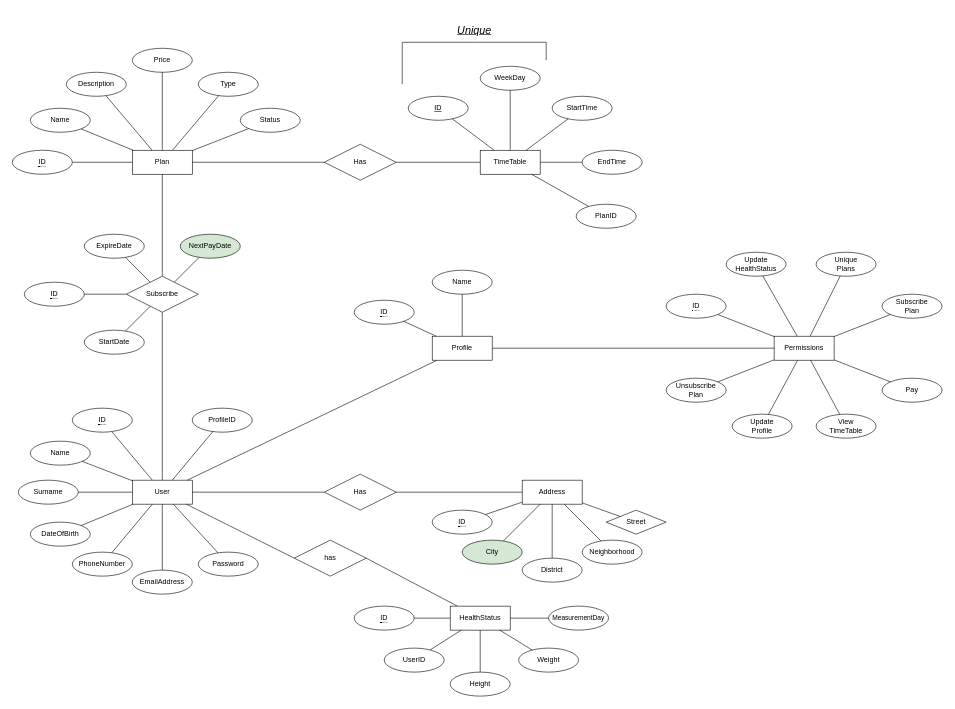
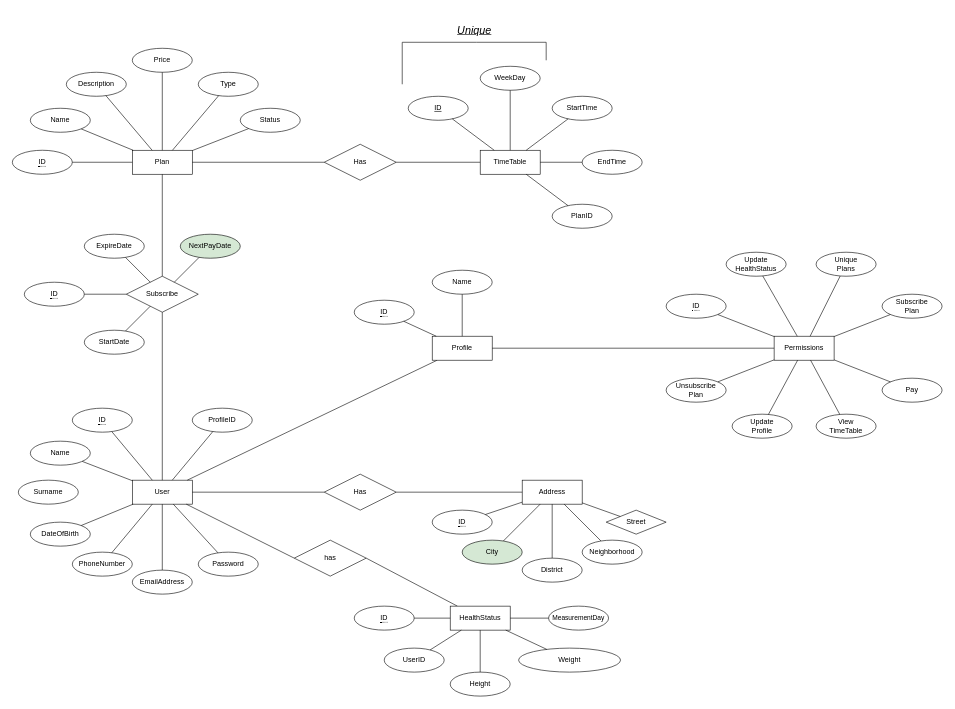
node "PlanID": moved (606, 216) -> (582, 216)
edge "Surname" -- "User": removed
node "Weight": size 60x24 -> 102x24
